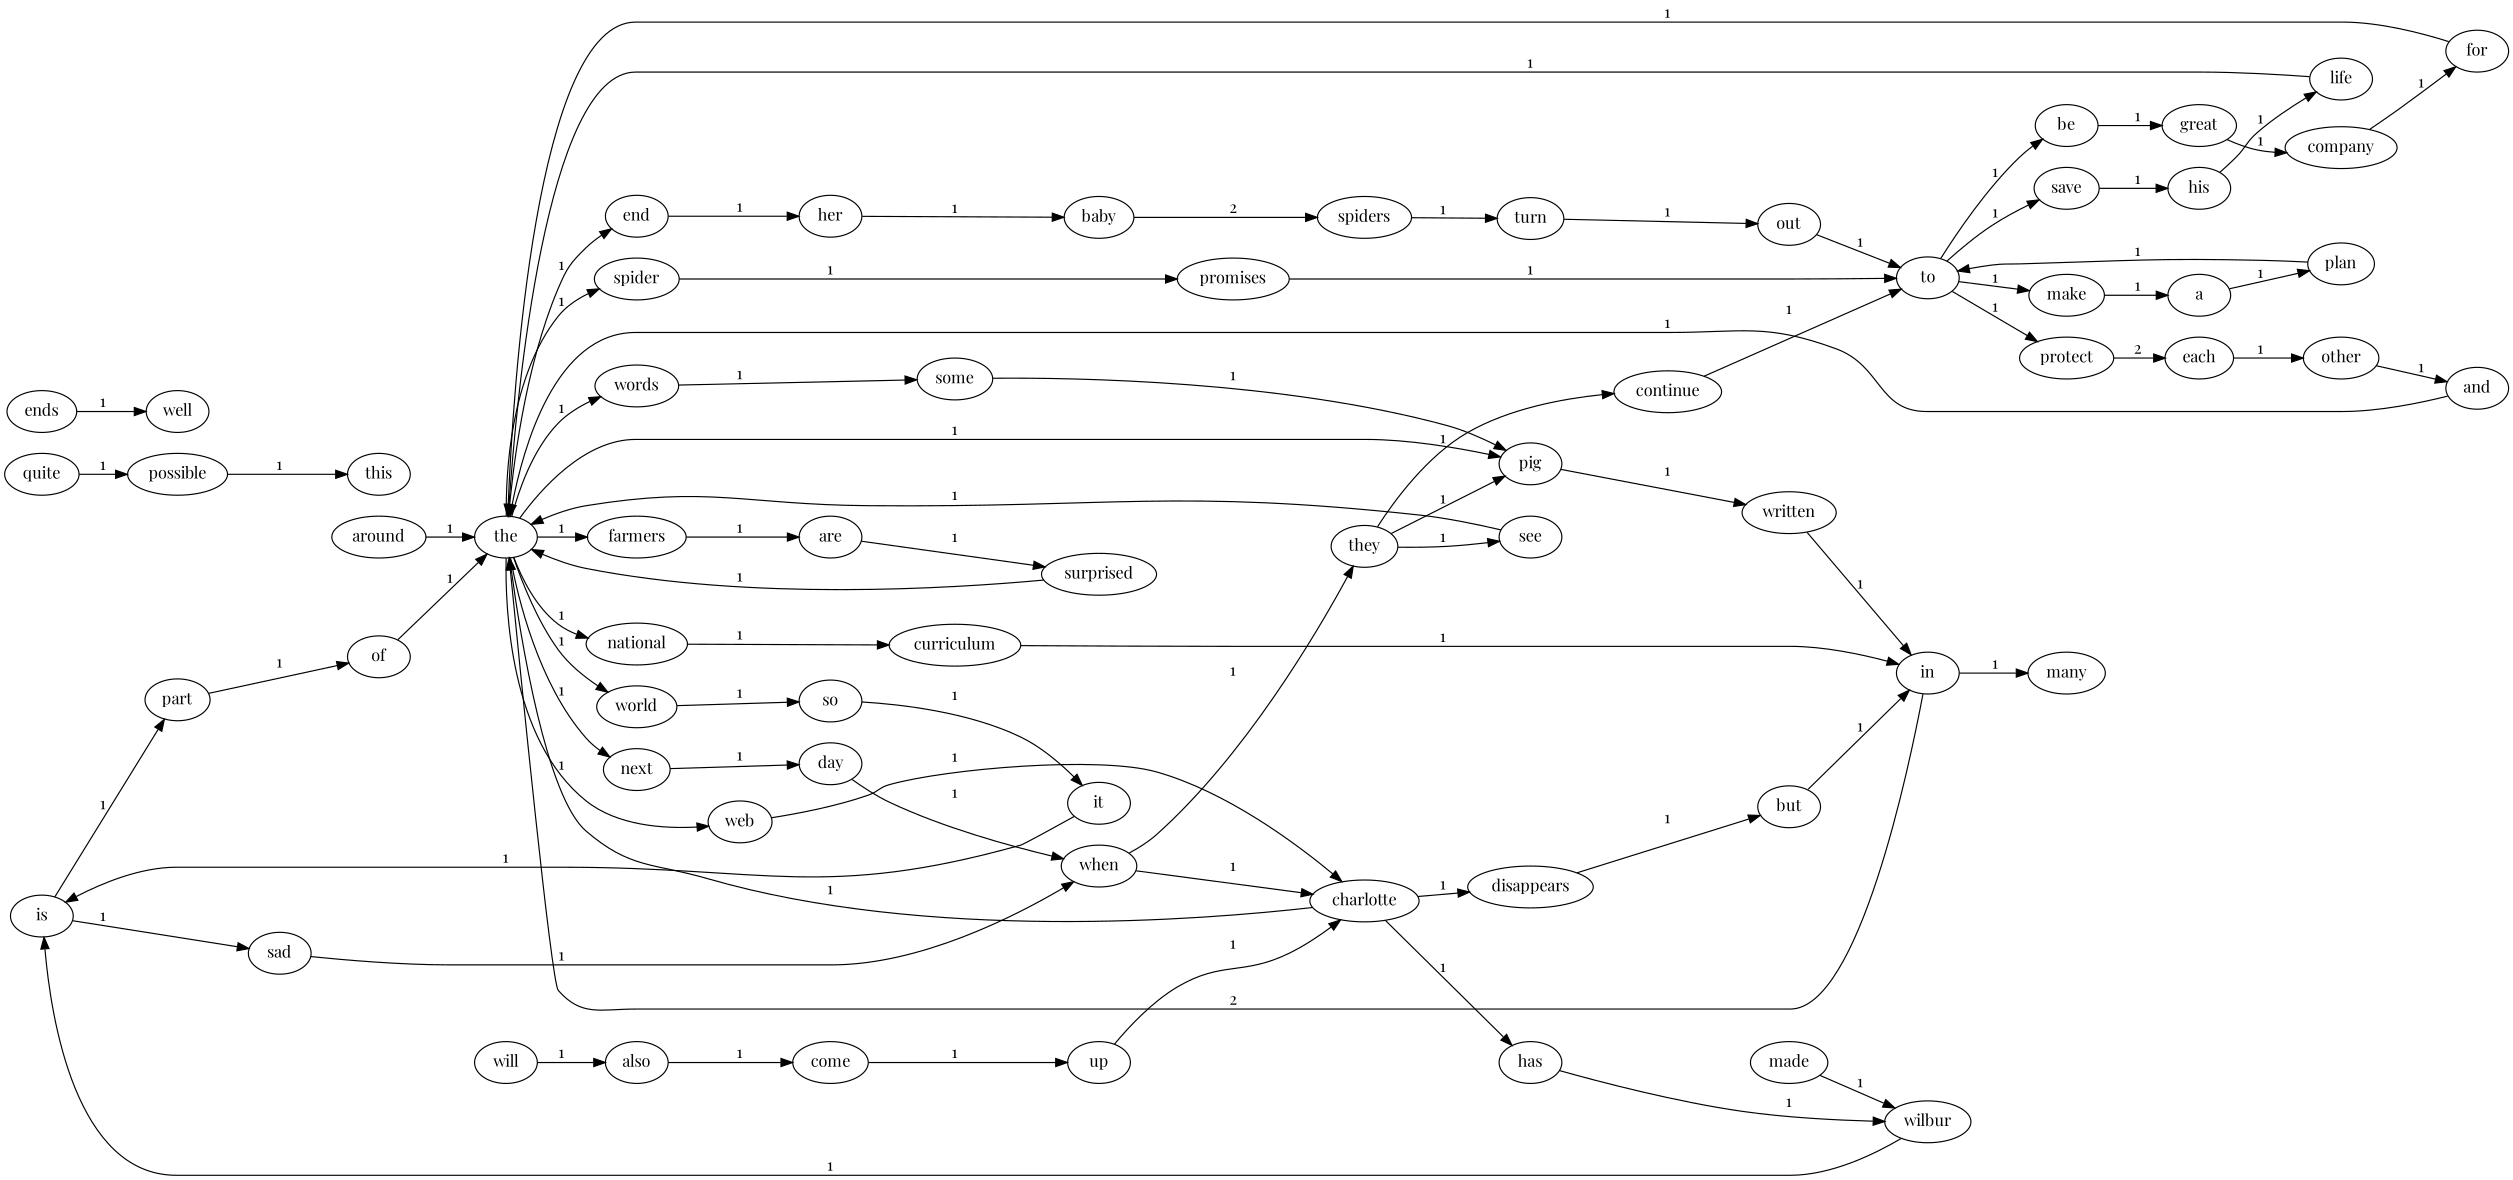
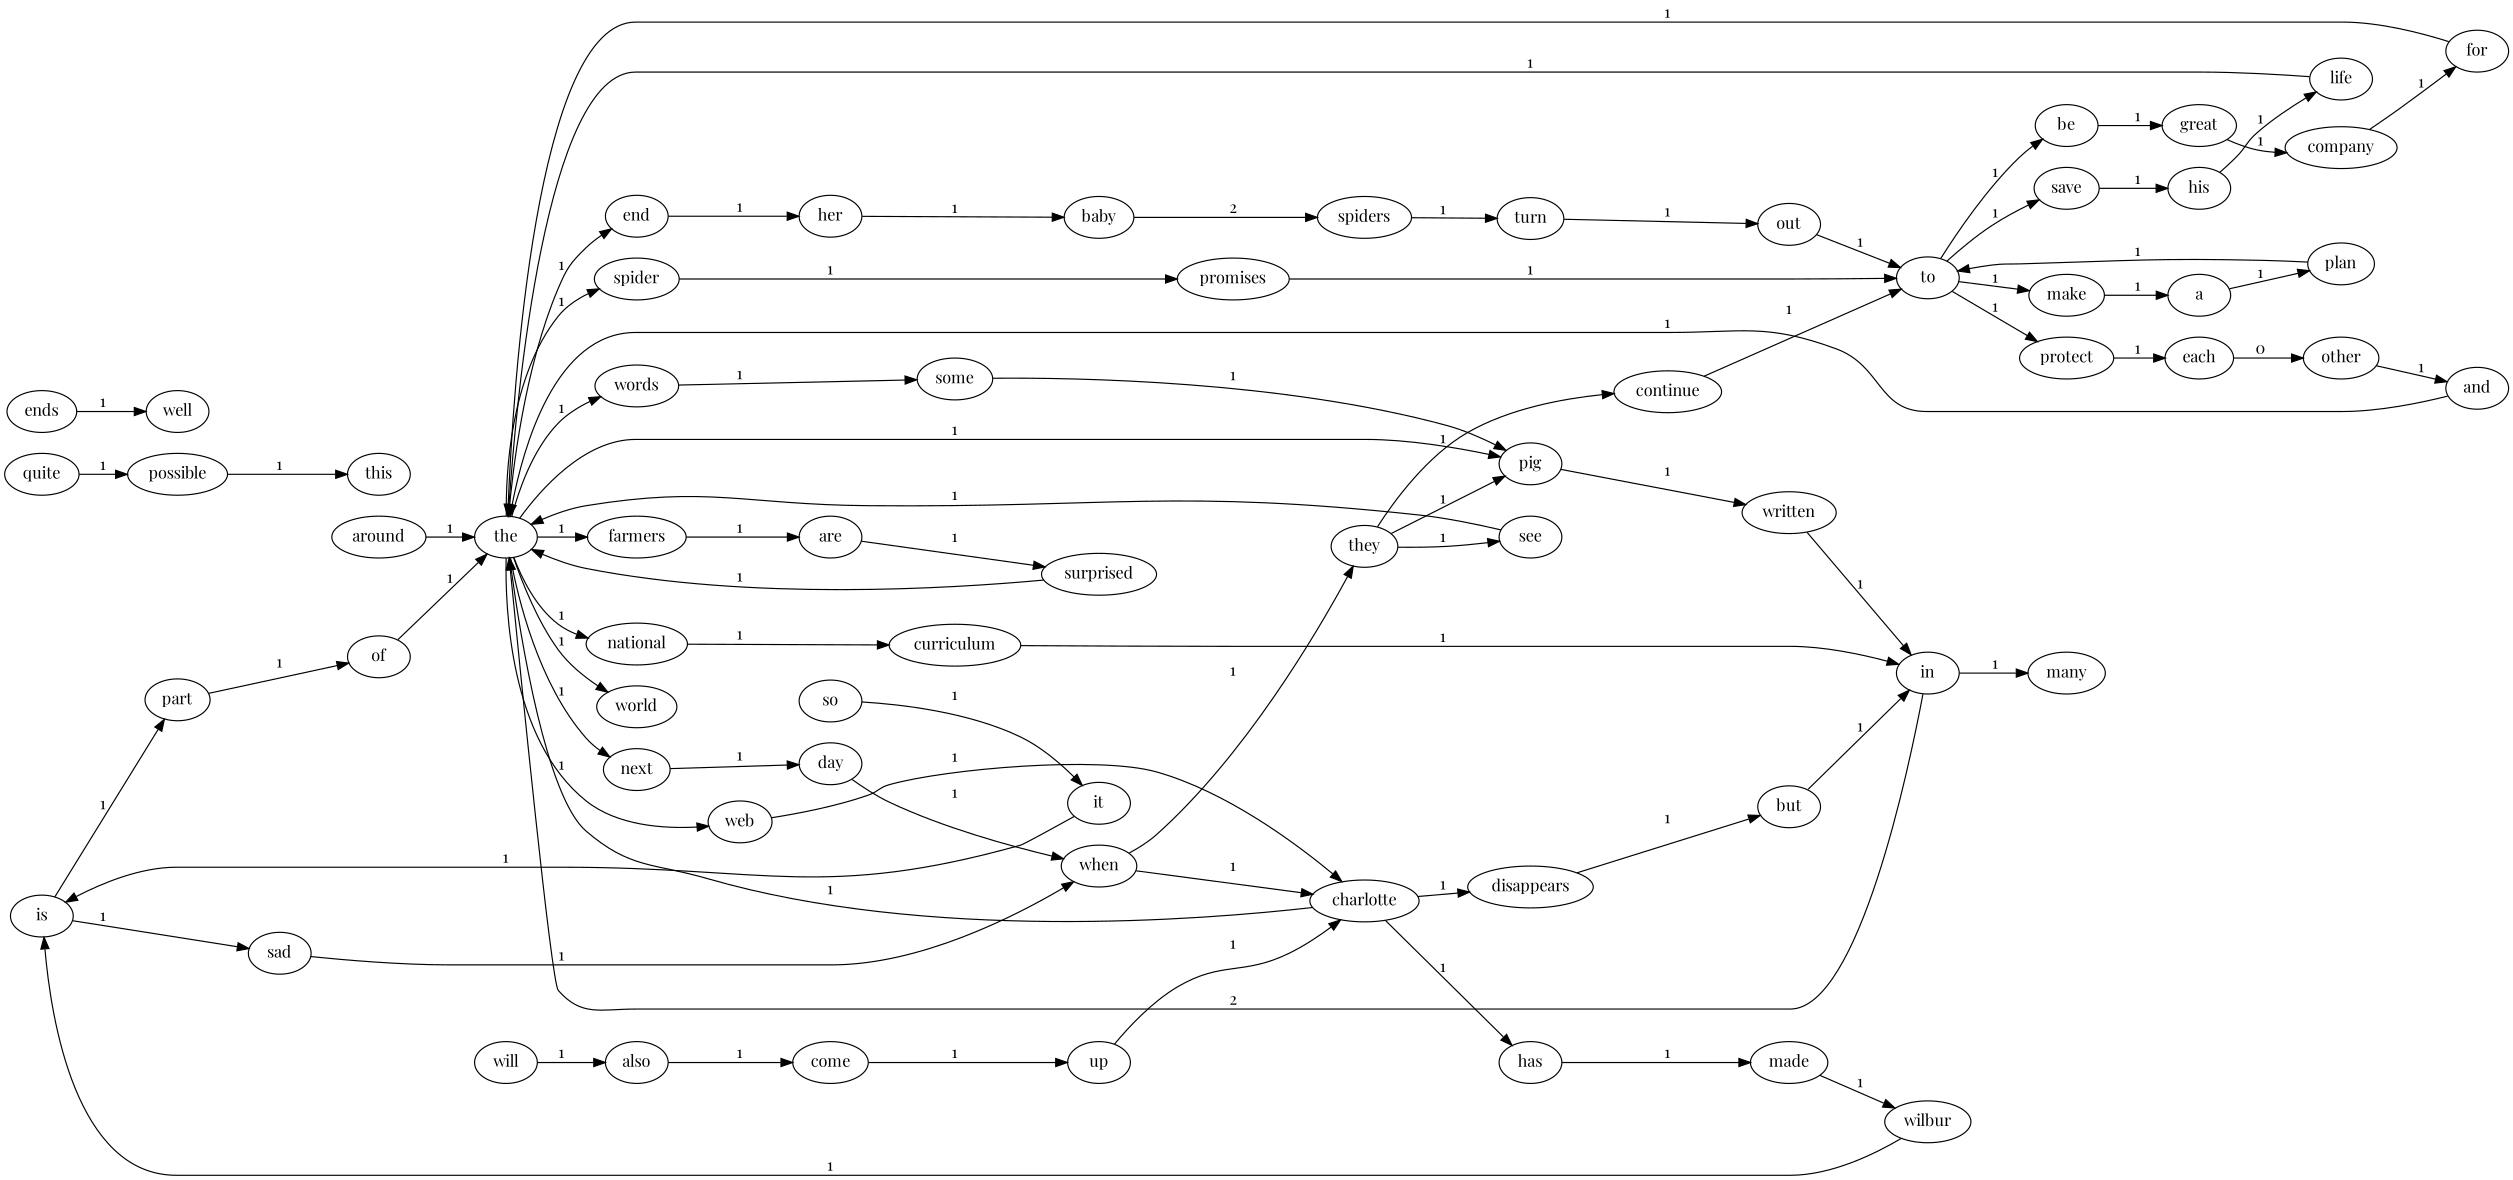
edge "protect" -> "each": label "2" -> "1"
edge "each" -> "other": label "1" -> "0"
edge "world" -> "so": removed, label "1"
edge "has" -> "wilbur": now "has" -> "made"
